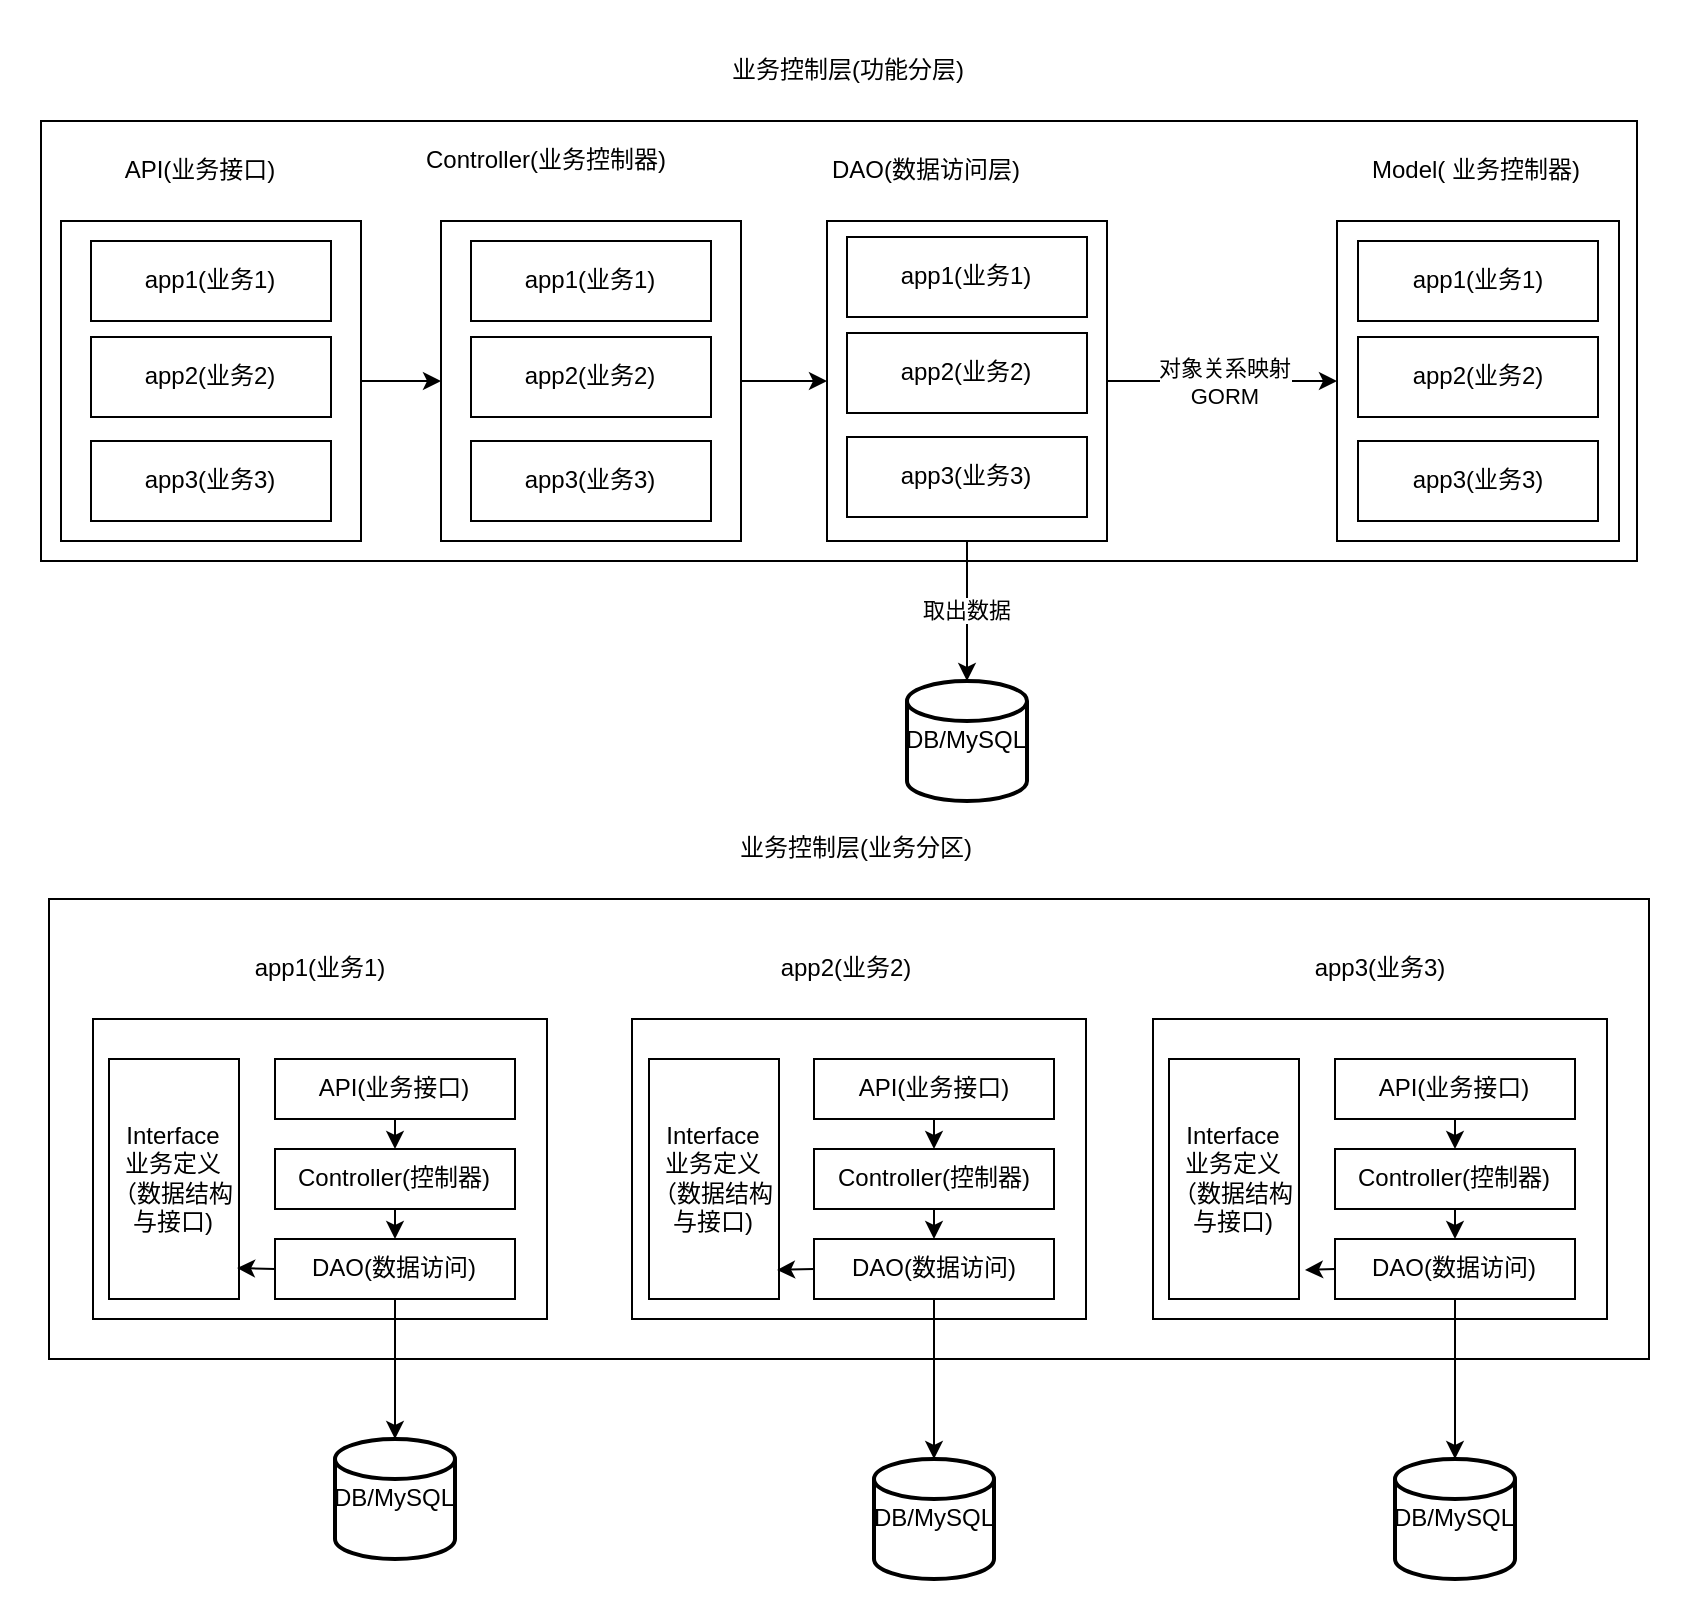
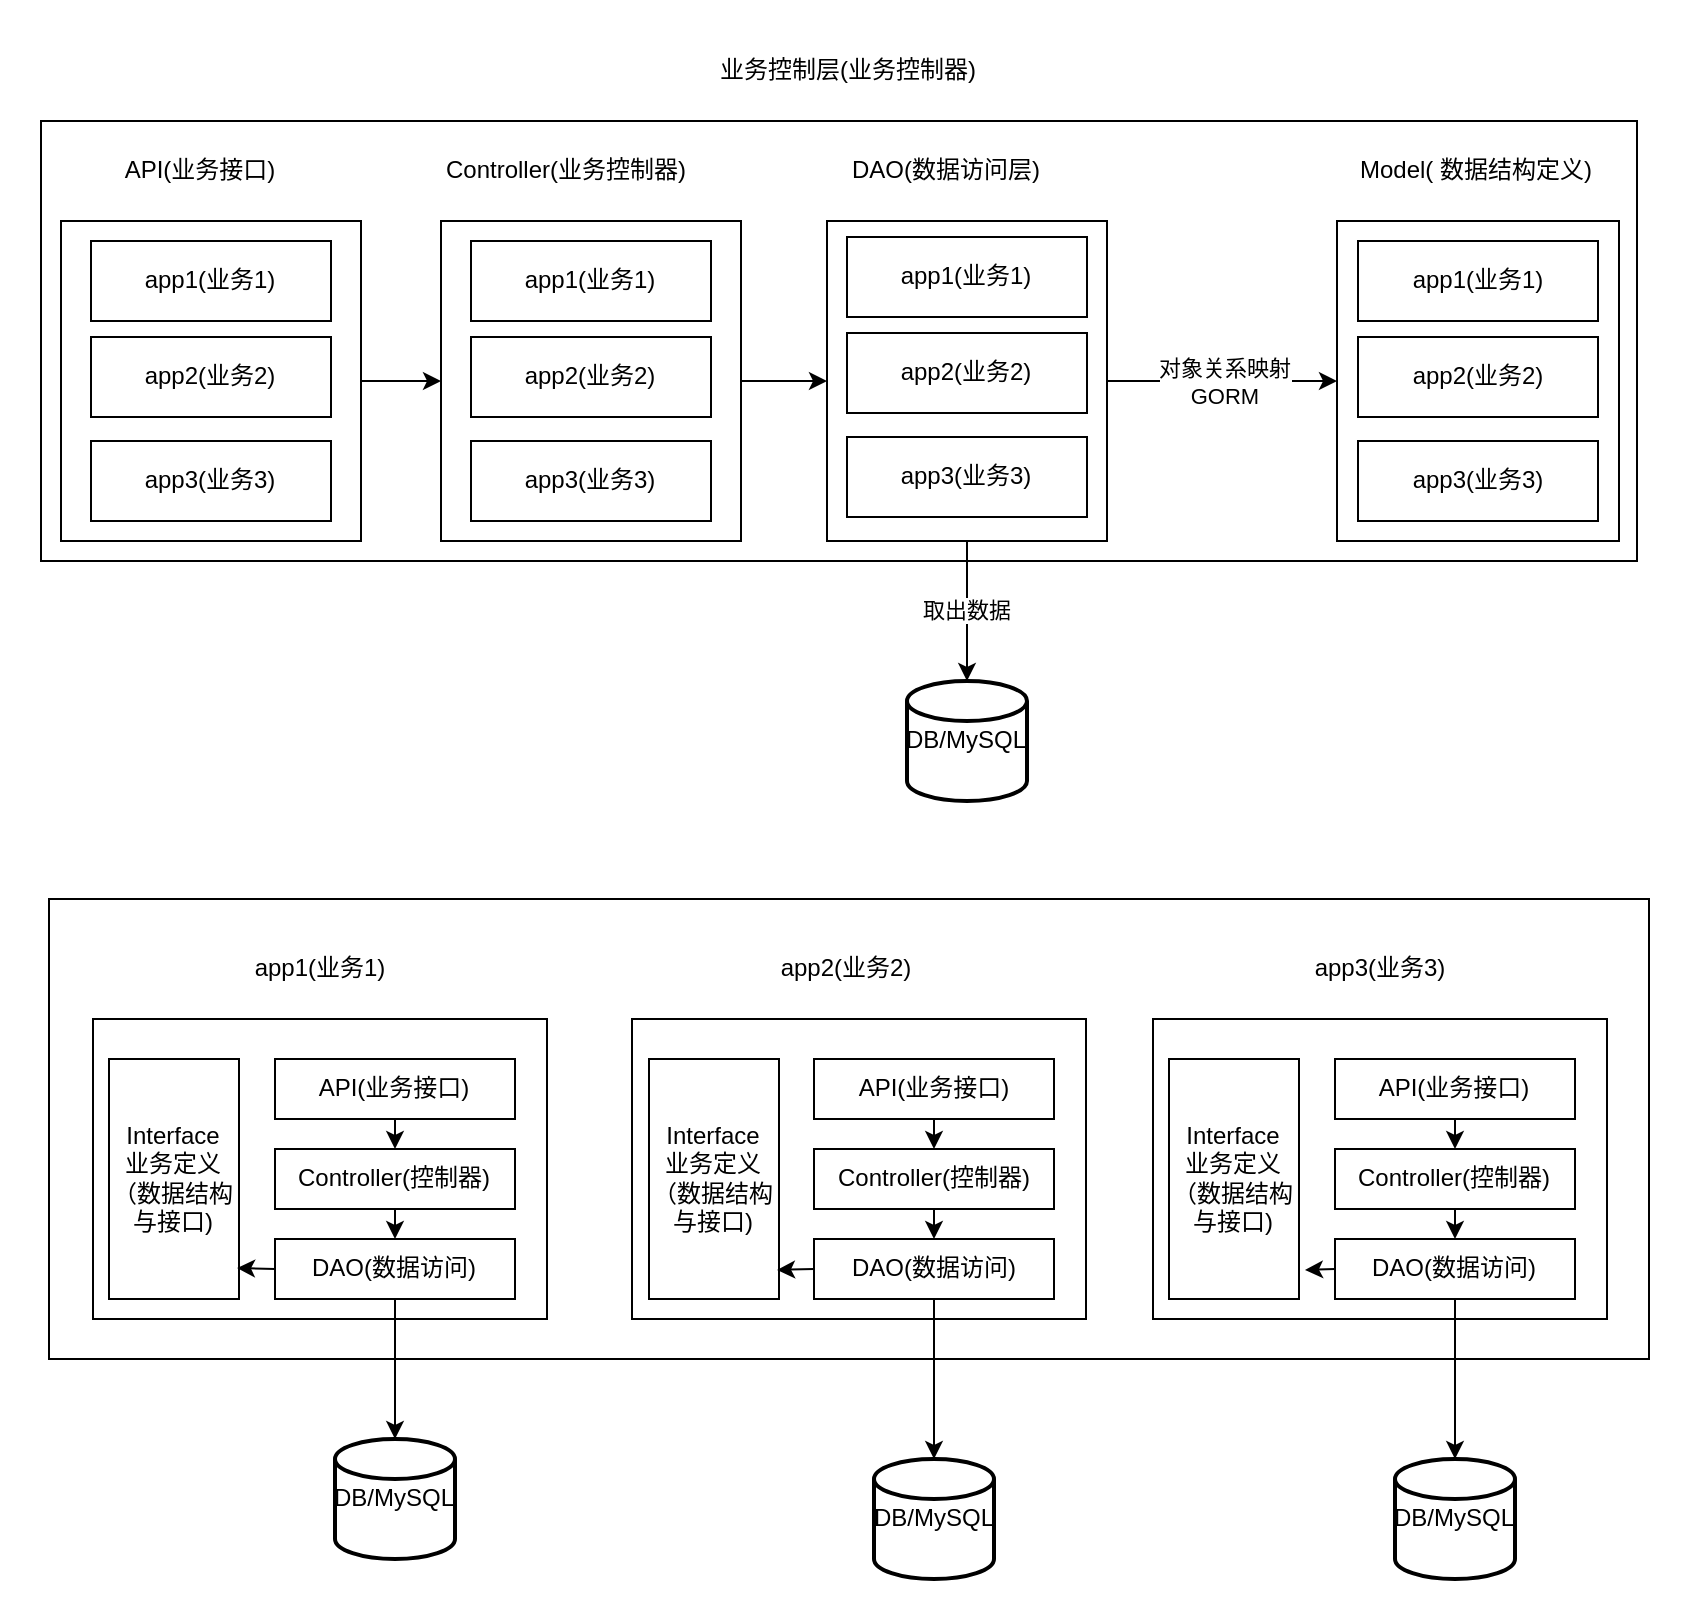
node "业务控制层(功能分层)": label "业务控制层(功能分层)" -> "业务控制层(业务控制器)"
node "Controller(业务控制器)": moved (547, 161) -> (567, 171)
node "DAO(数据访问层)": moved (927, 171) -> (947, 171)
node "Model( 业务控制器)": label "Model( 业务控制器)" -> "Model( 数据结构定义)"
node "业务控制层(业务分区)": removed
